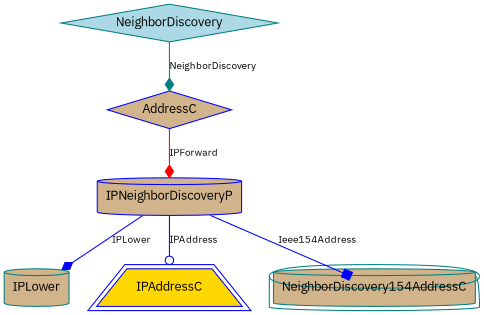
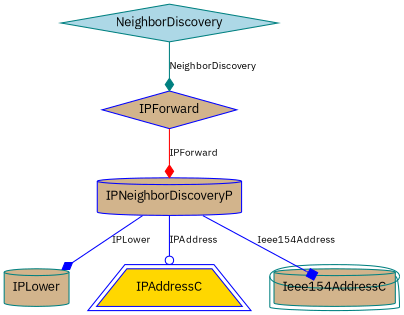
node "AddressC": label "AddressC" -> "IPForward"
node "NeighborDiscovery154AddressC": label "NeighborDiscovery154AddressC" -> "Ieee154AddressC"
